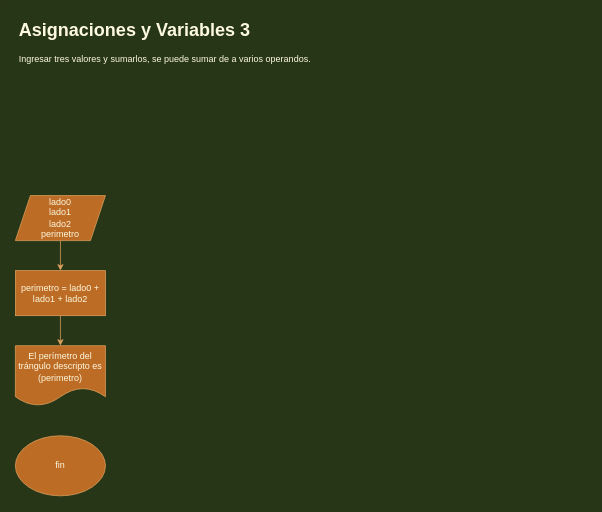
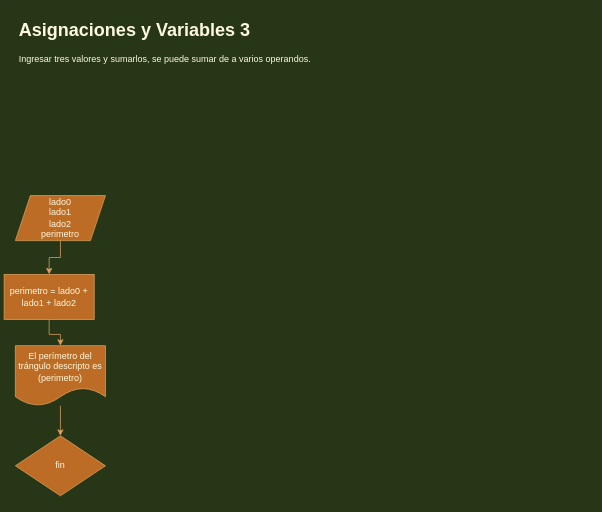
node "perimetro = lado0 + lado1 + lado2": moved (60, 293) -> (49, 297)
edge "El perímetro del trángulo descripto es (perimetro)" -> "fin": added
node "fin": shape ellipse -> diamond
